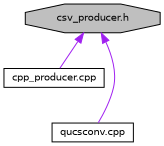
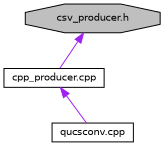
edge "qucsconv.cpp" -> "csv_producer.h": now "qucsconv.cpp" -> "cpp_producer.cpp"
